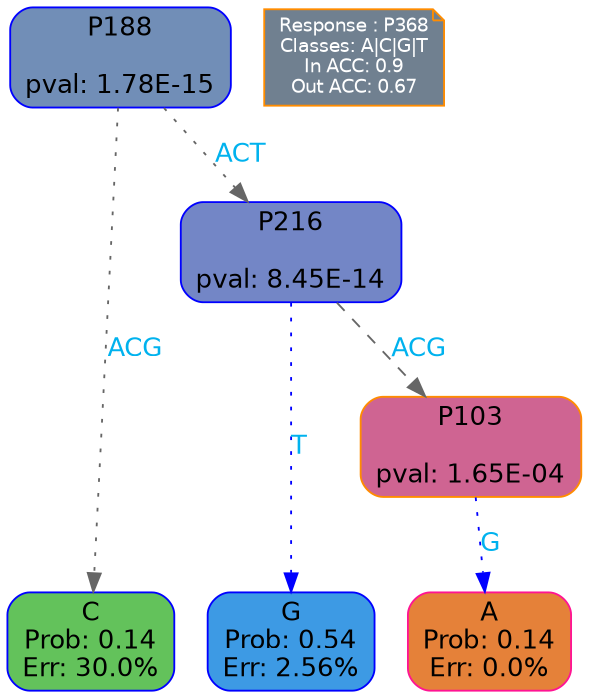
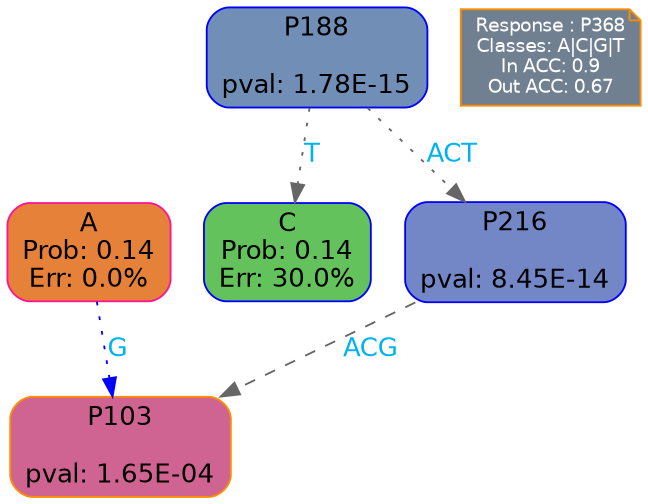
edge "P188 pval: 1.78E-15" -> "C Prob: 0.14 Err: 30.0%": label "ACG" -> "T"
edge "P103 pval: 1.65E-04" -> "A Prob: 0.14 Err: 0.0%": reversed
node "G Prob: 0.54 Err: 2.56%": removed
